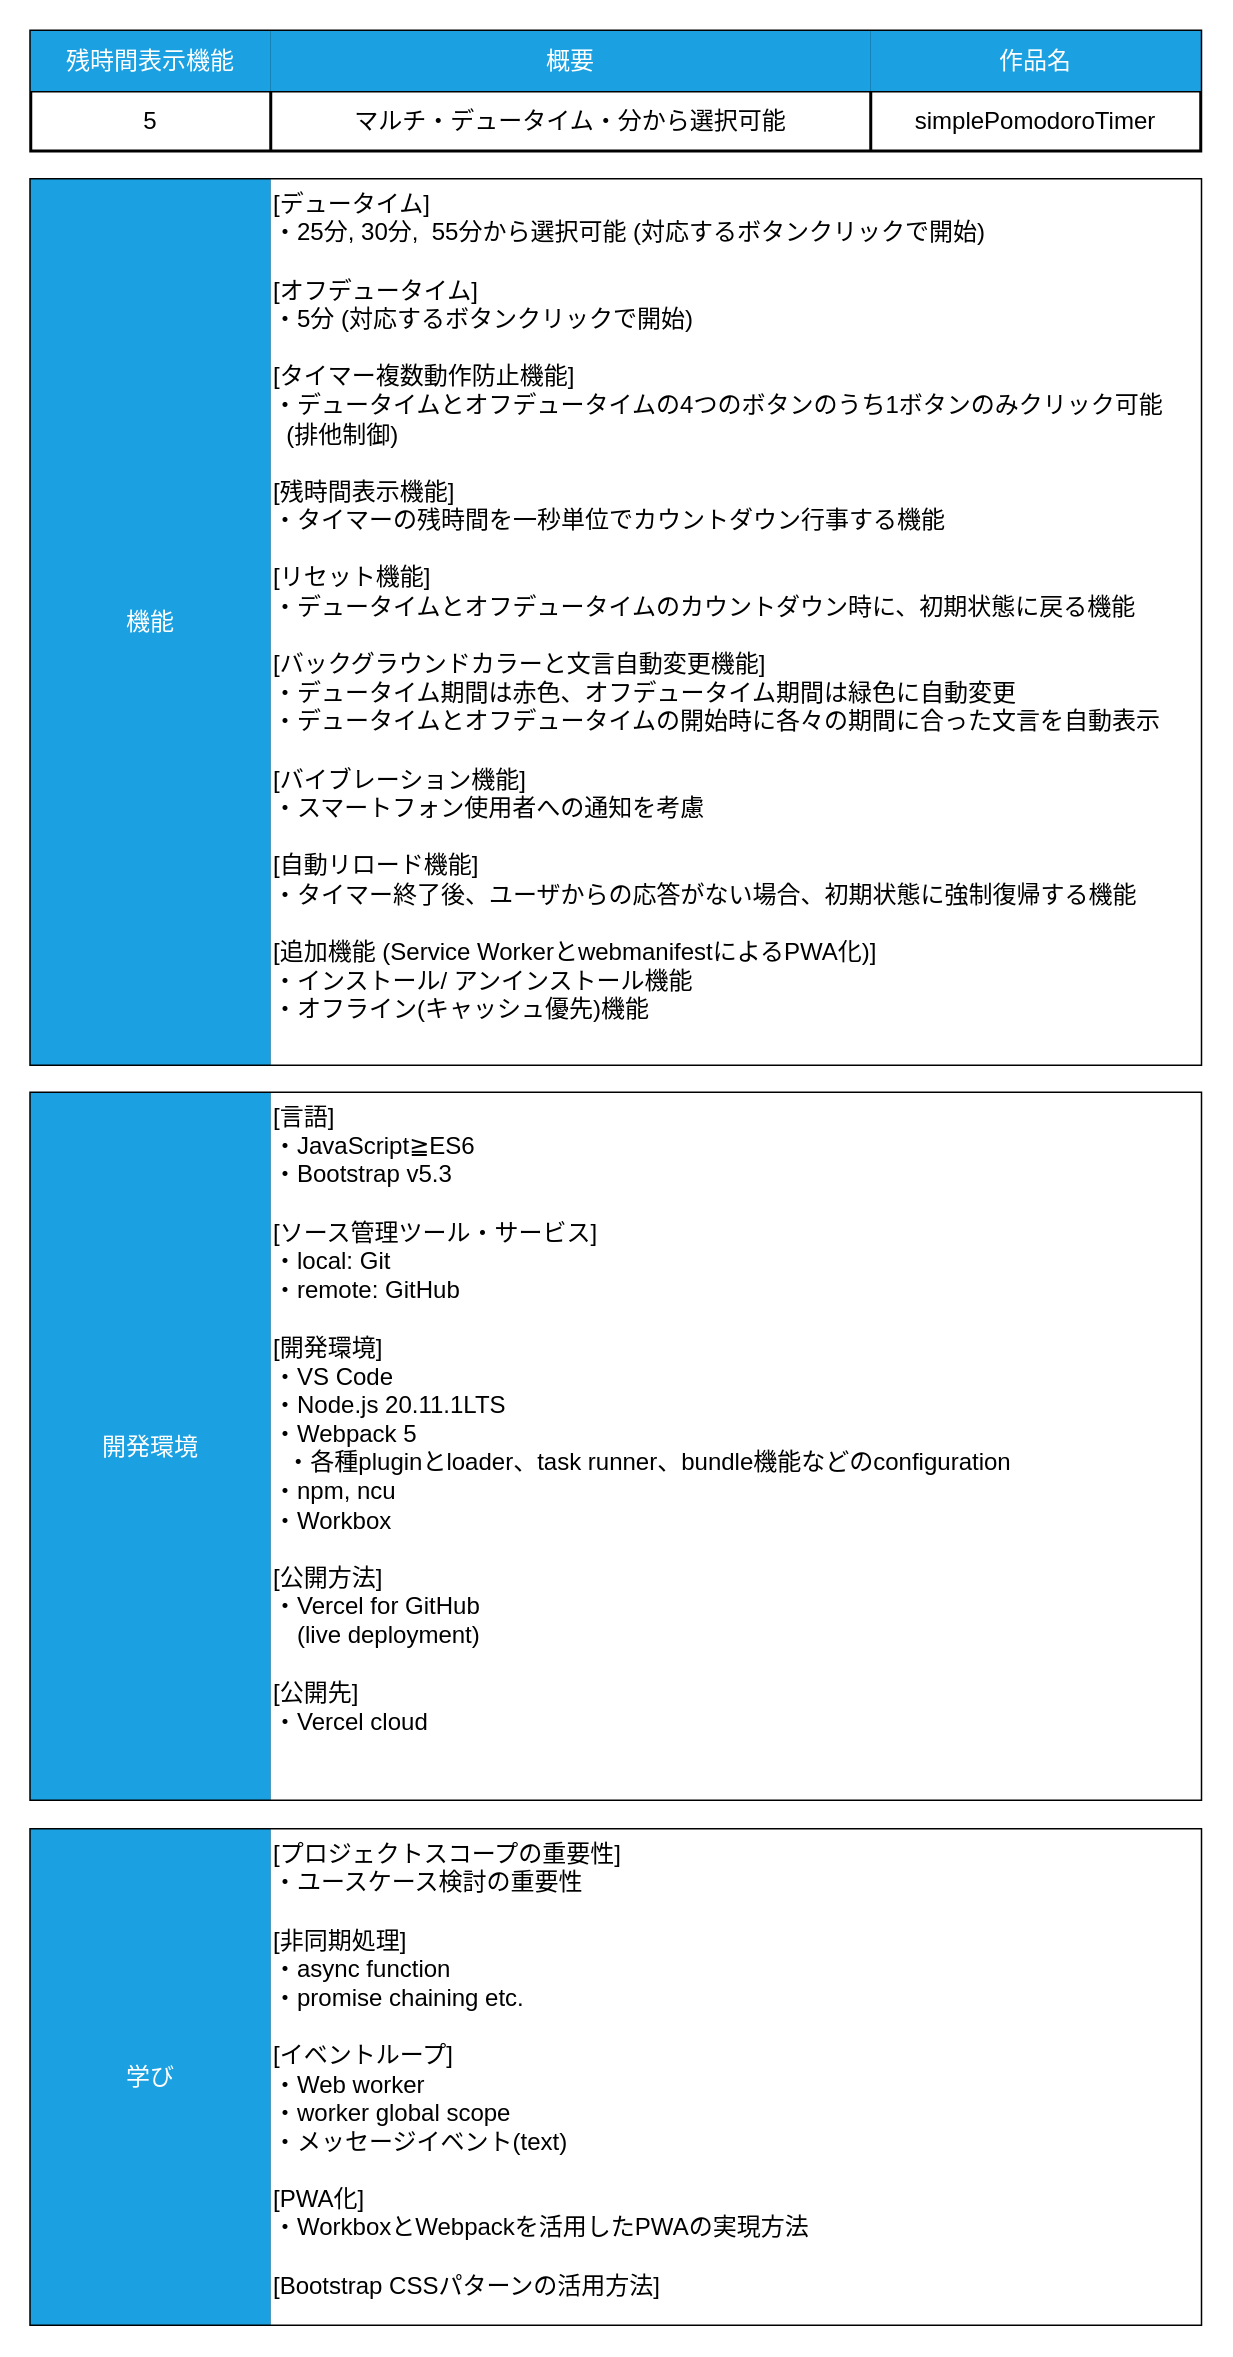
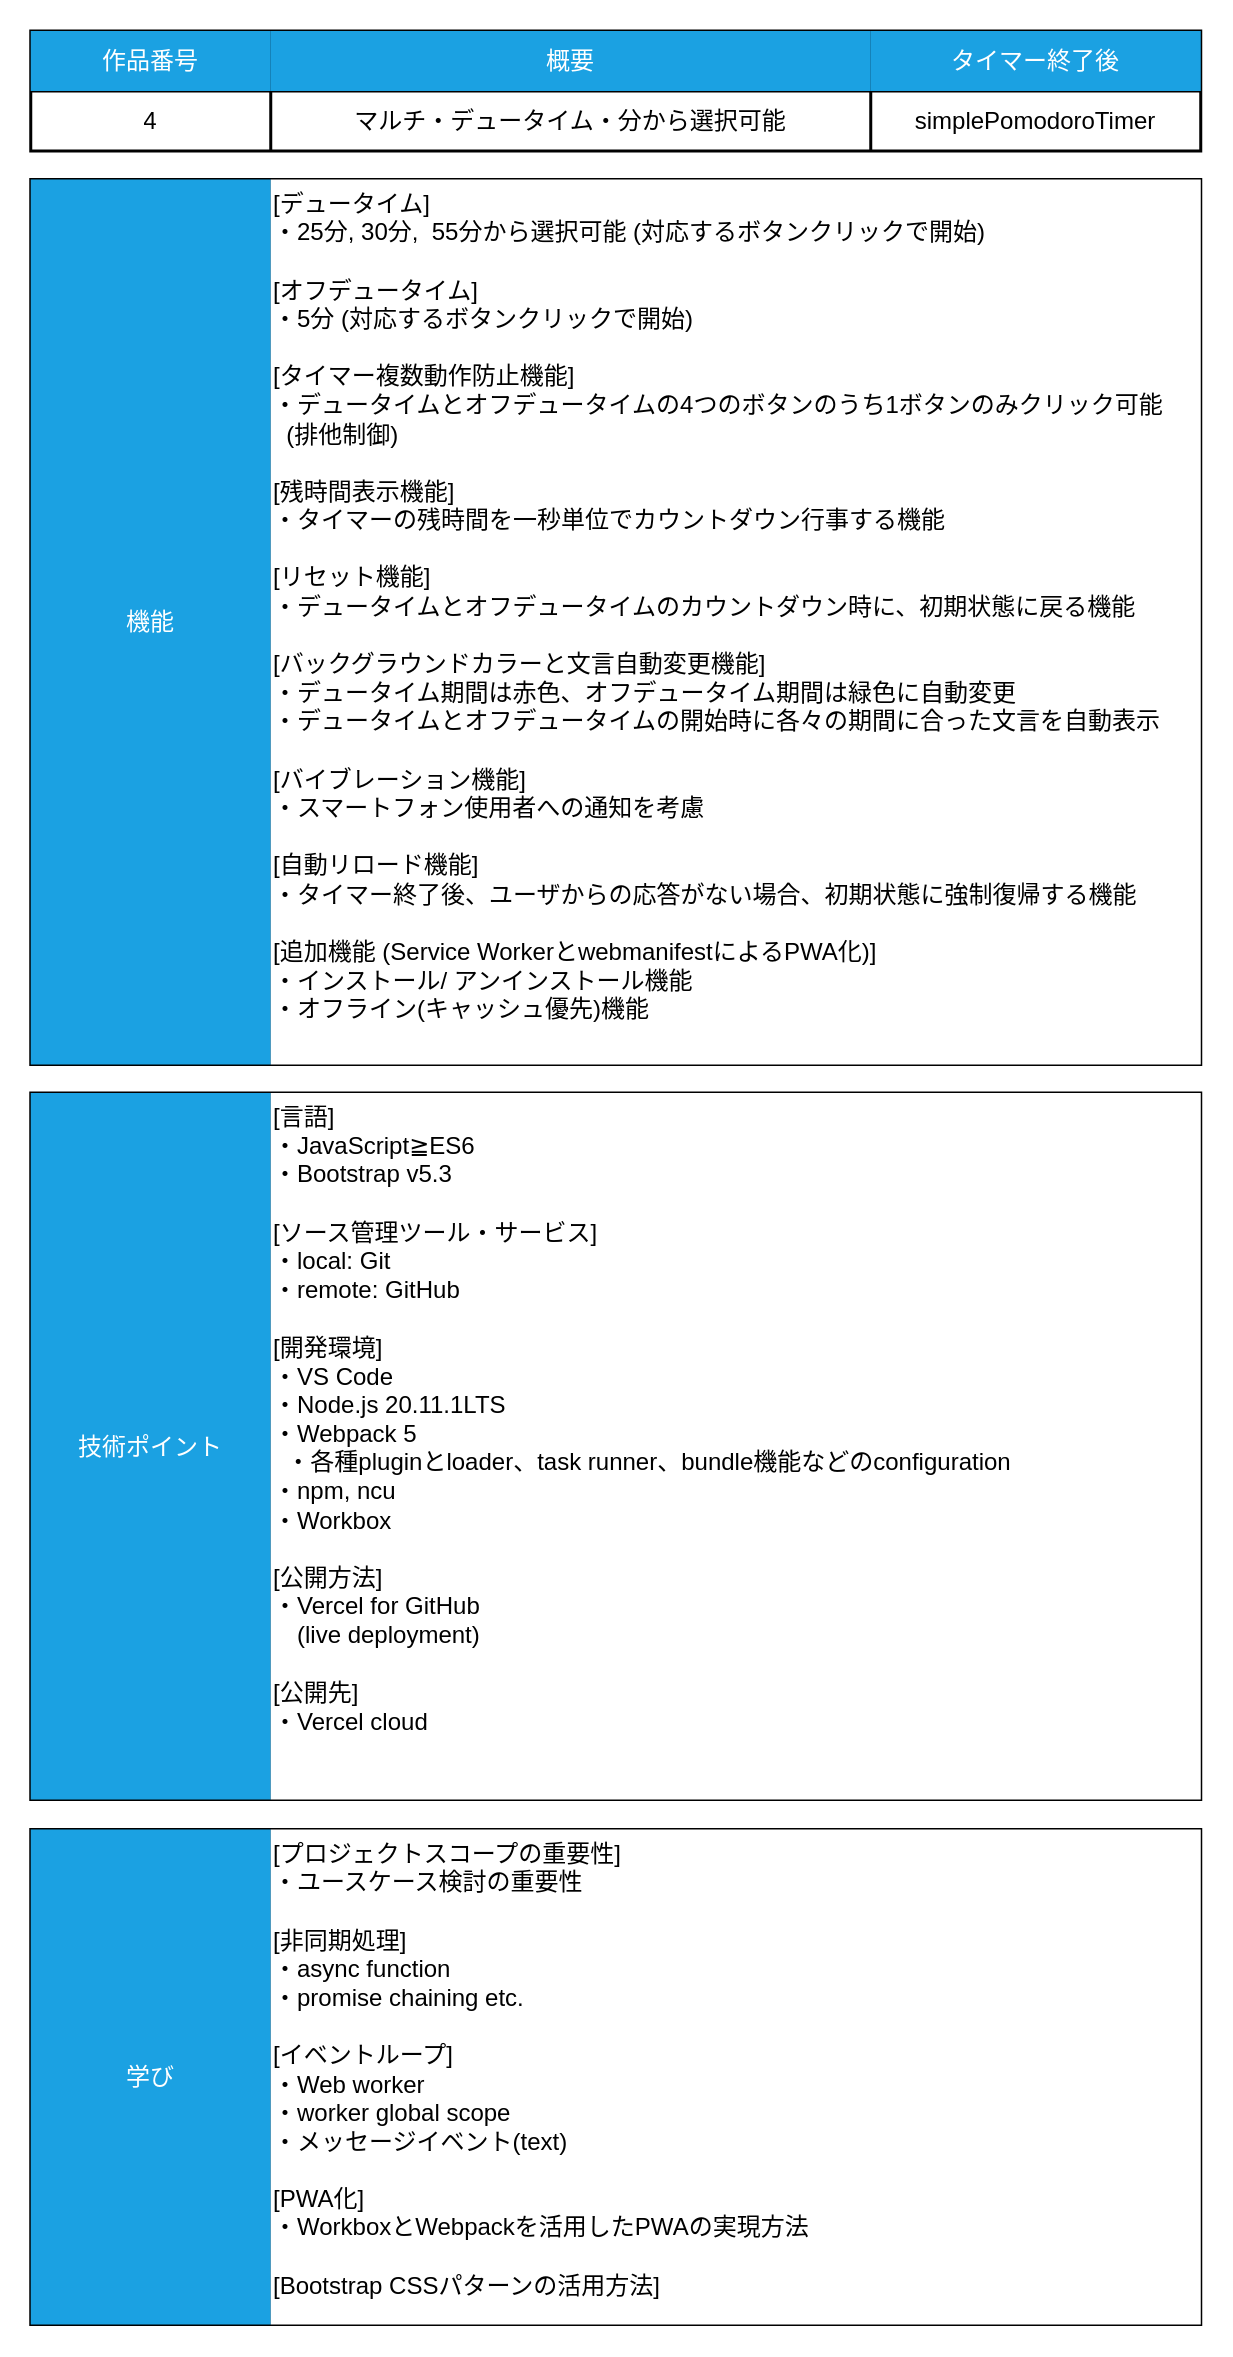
node "残時間表示機能": label "残時間表示機能" -> "作品番号"
node "作品名": label "作品名" -> "タイマー終了後"
node "5": label "5" -> "4"
node "開発環境": label "開発環境" -> "技術ポイント"
